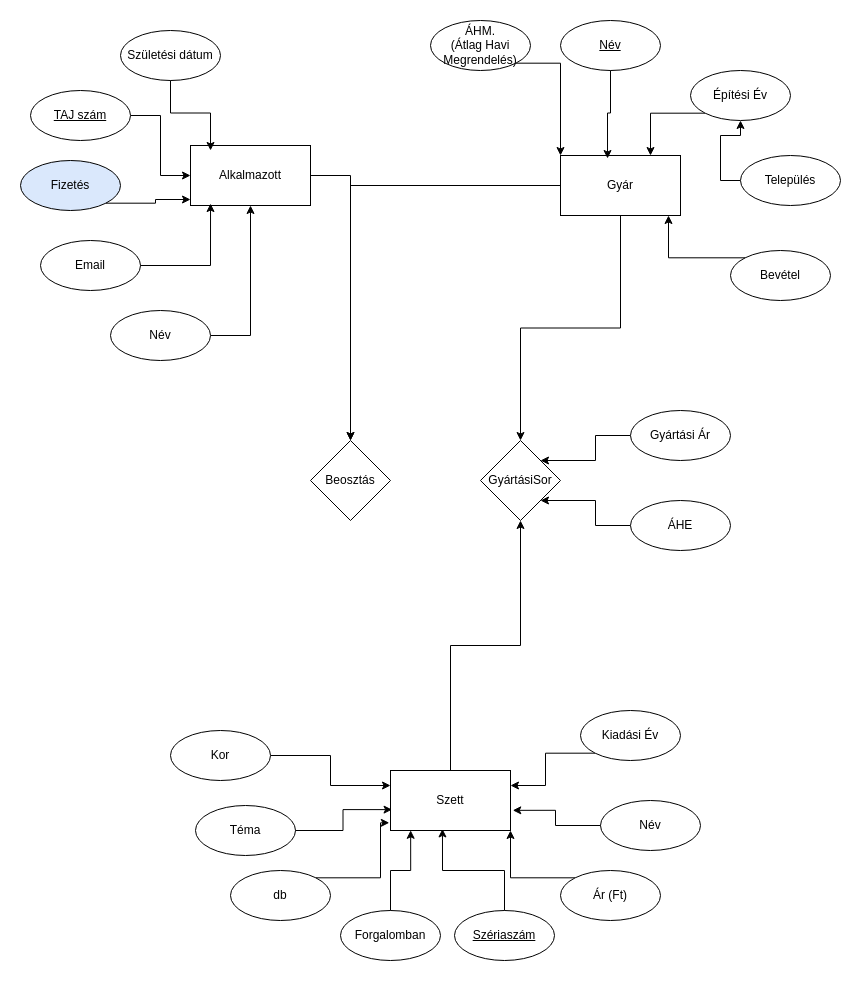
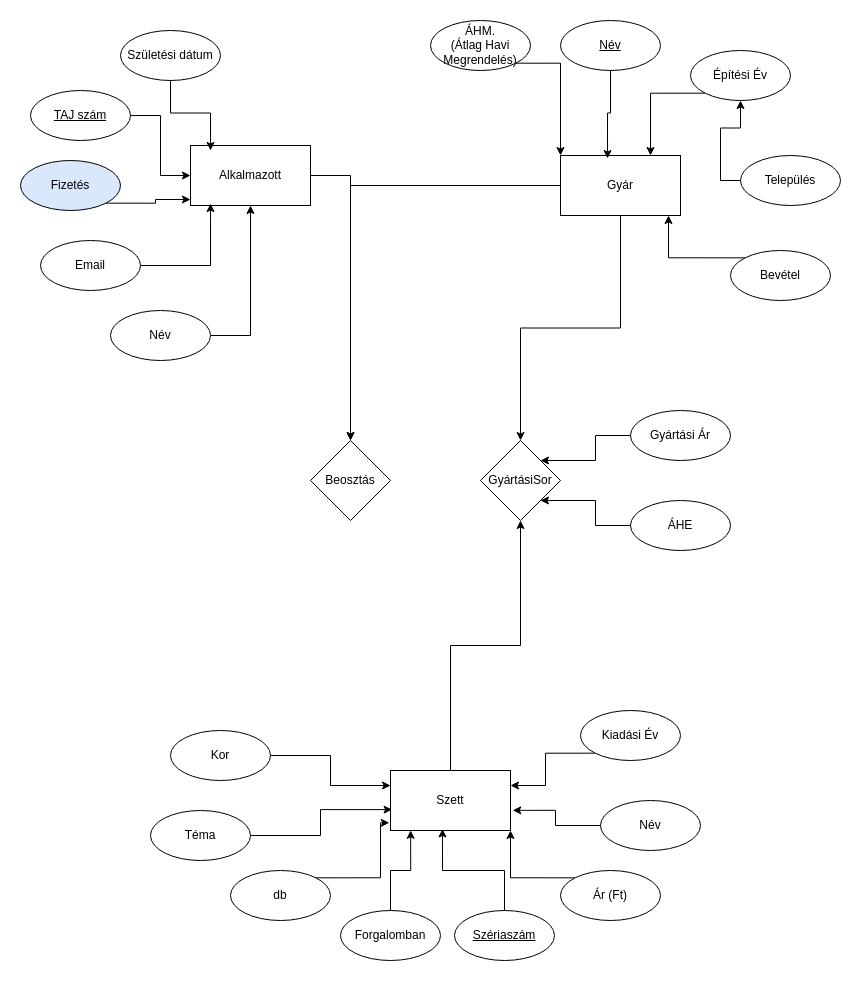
node "Építési Év": moved (741, 96) -> (741, 76)
node "Téma": moved (246, 831) -> (201, 836)
